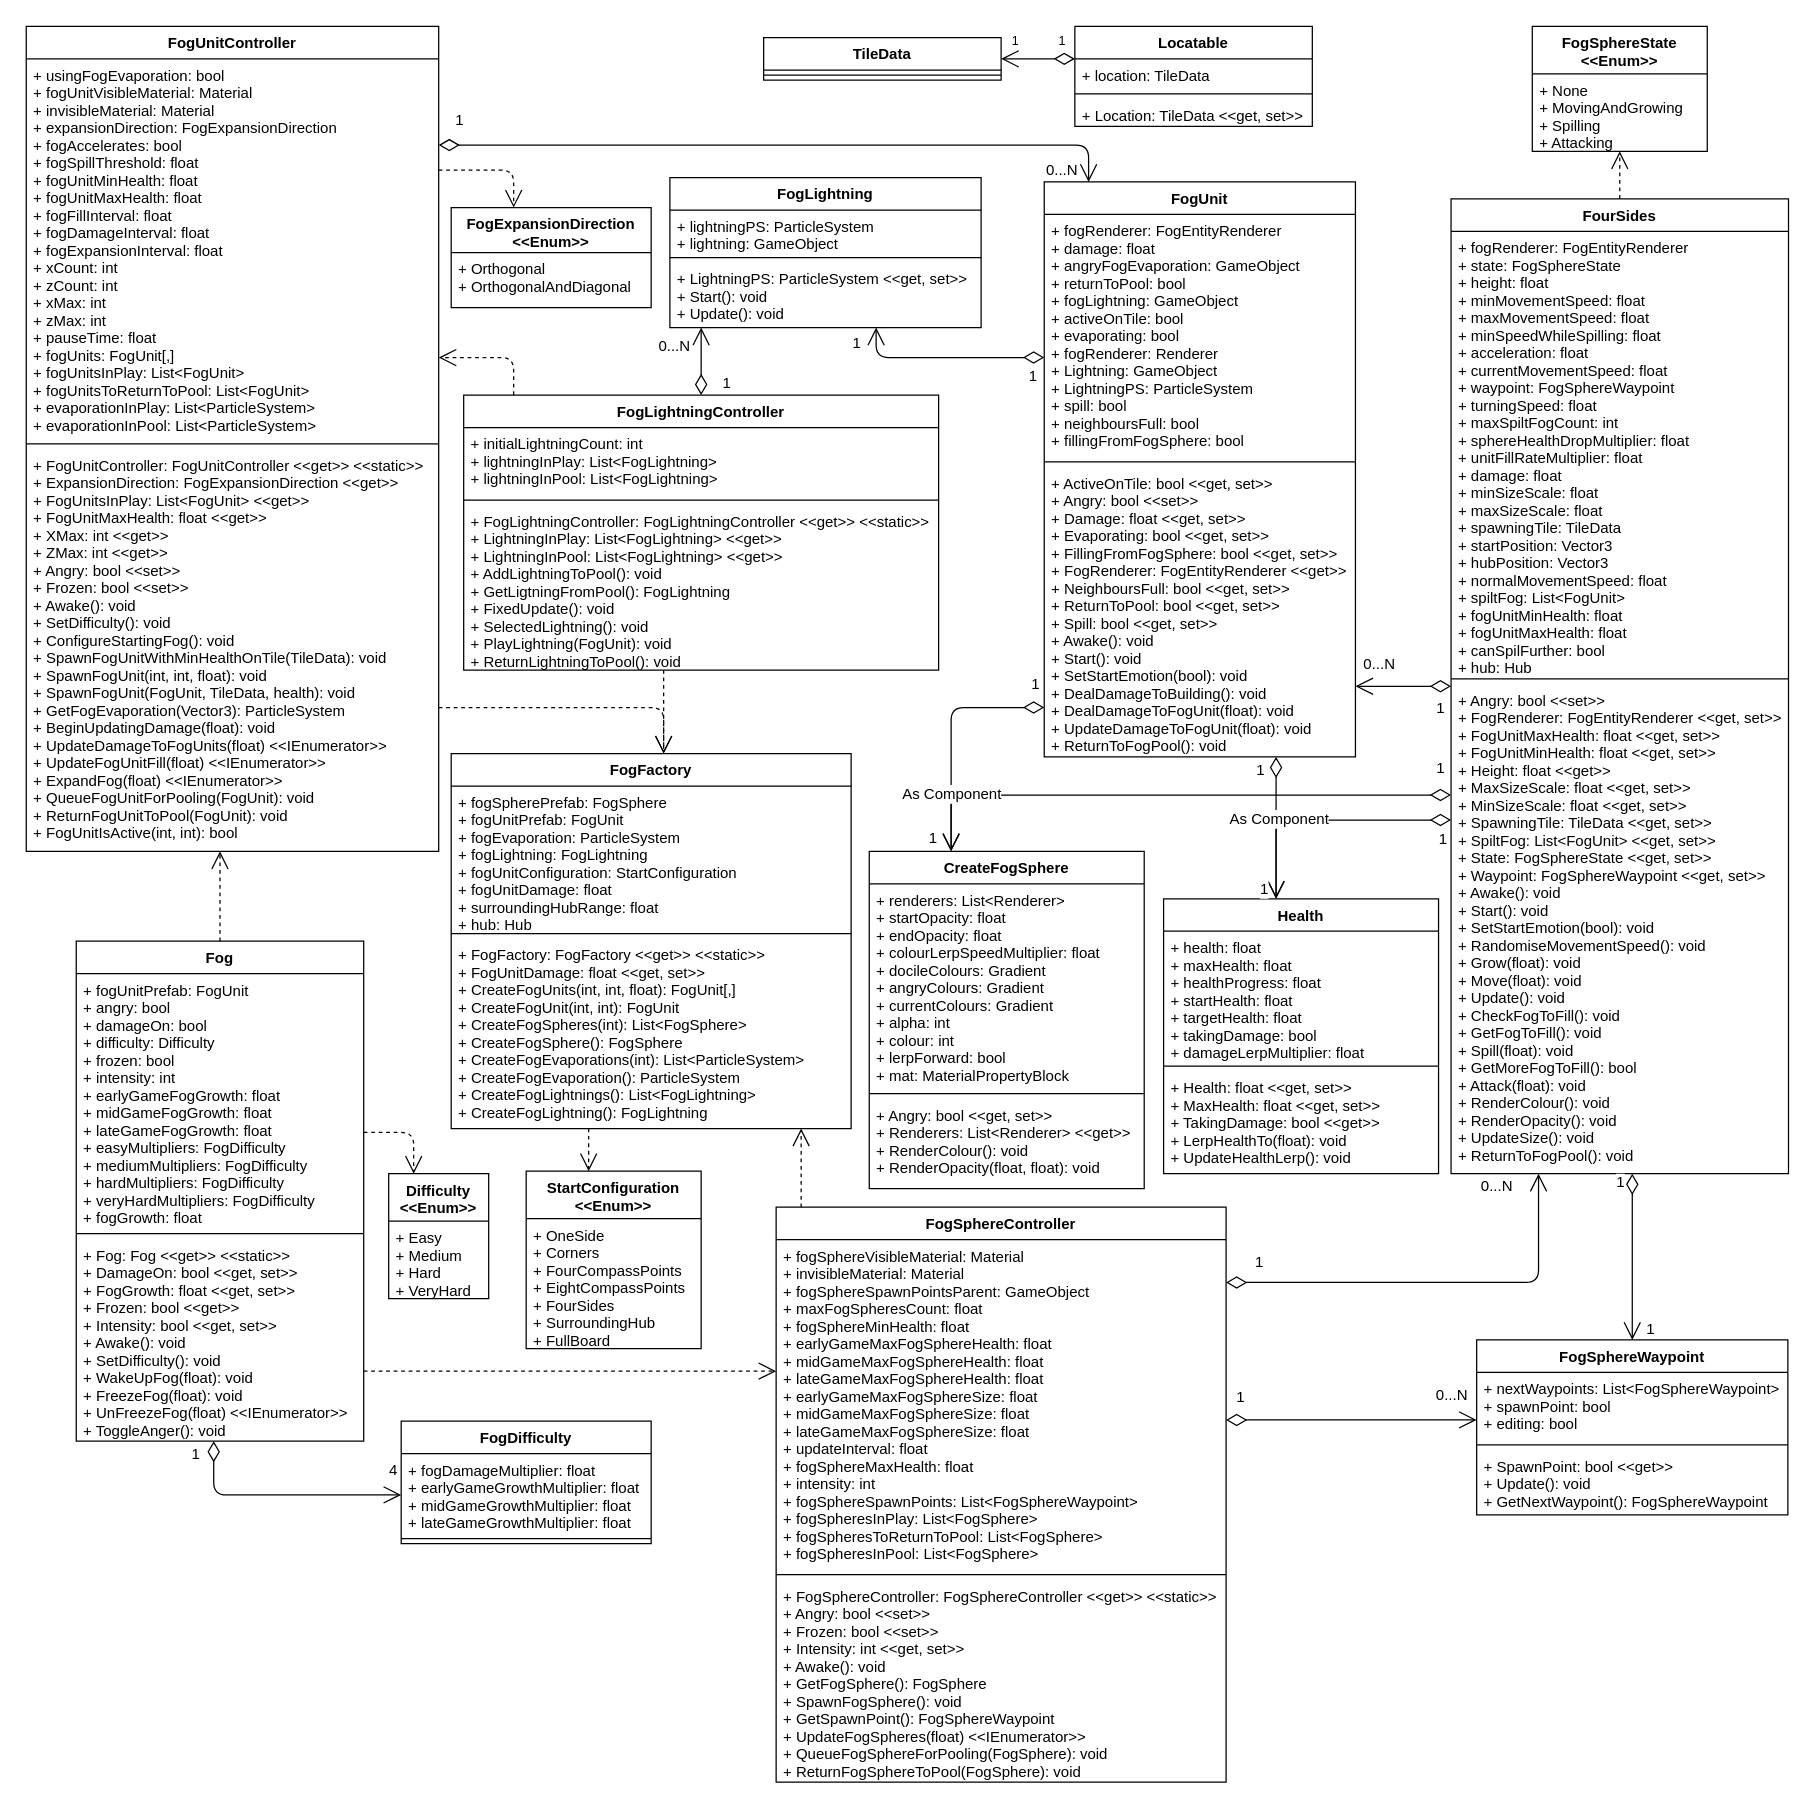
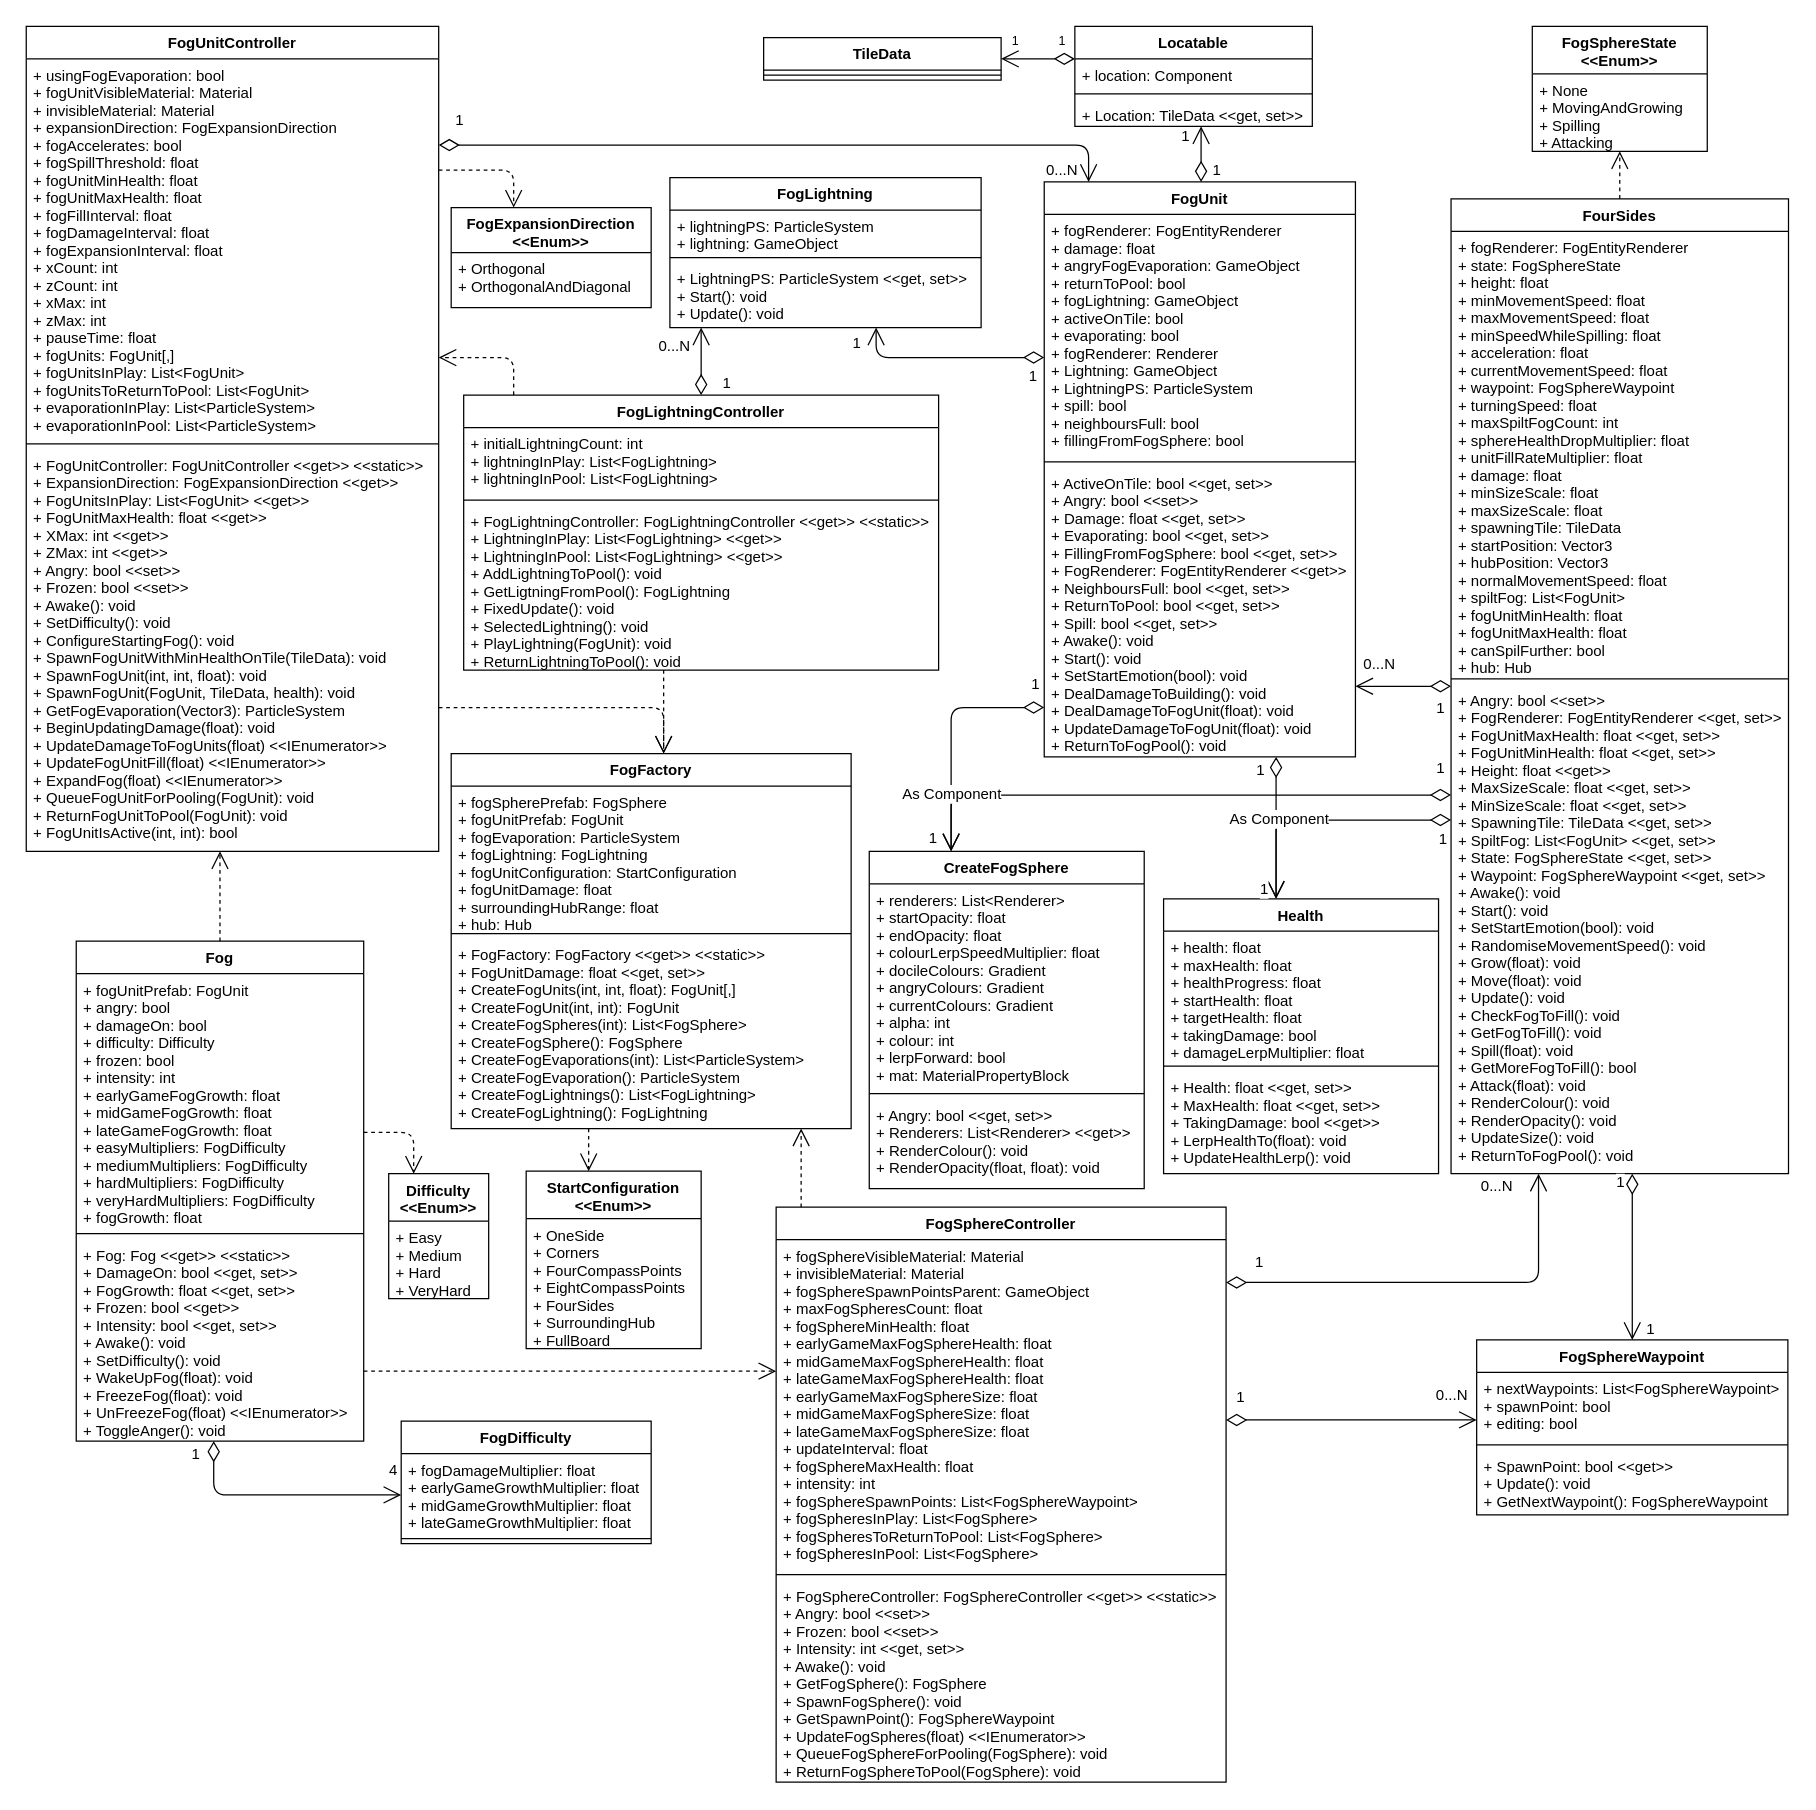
node "+ location: TileData": label "+ location: TileData" -> "+ location: Component"
edge "Locatable" -- "FogUnit": added, labels "1", "1"
